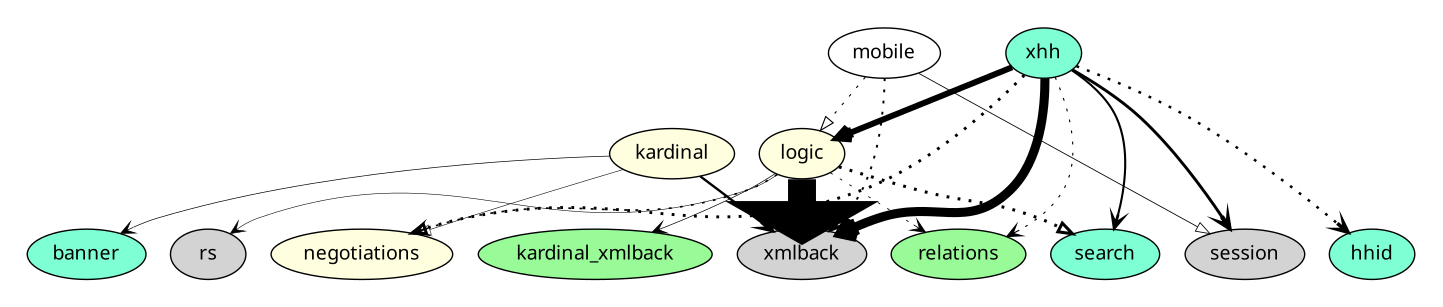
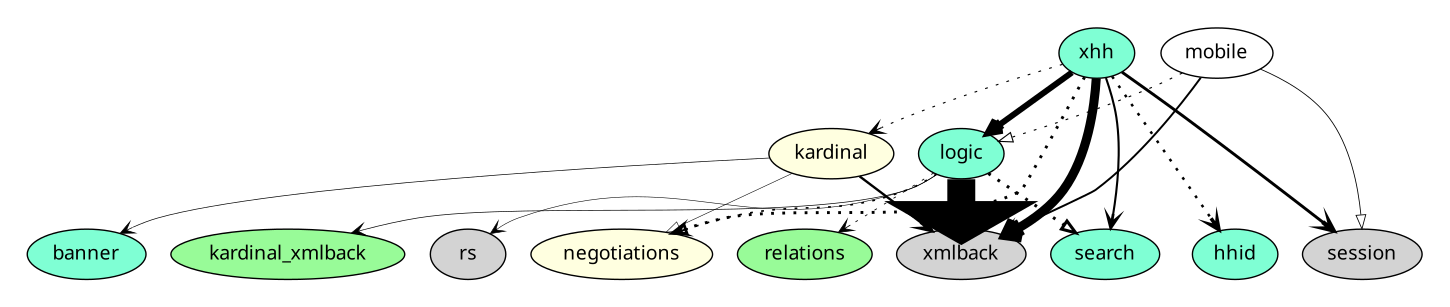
node "logic": fillcolor lightyellow -> aquamarine
edge "mobile" -> "xmlback": style dotted -> solid
edge "xhh" -> "relations": now "xhh" -> "kardinal"
